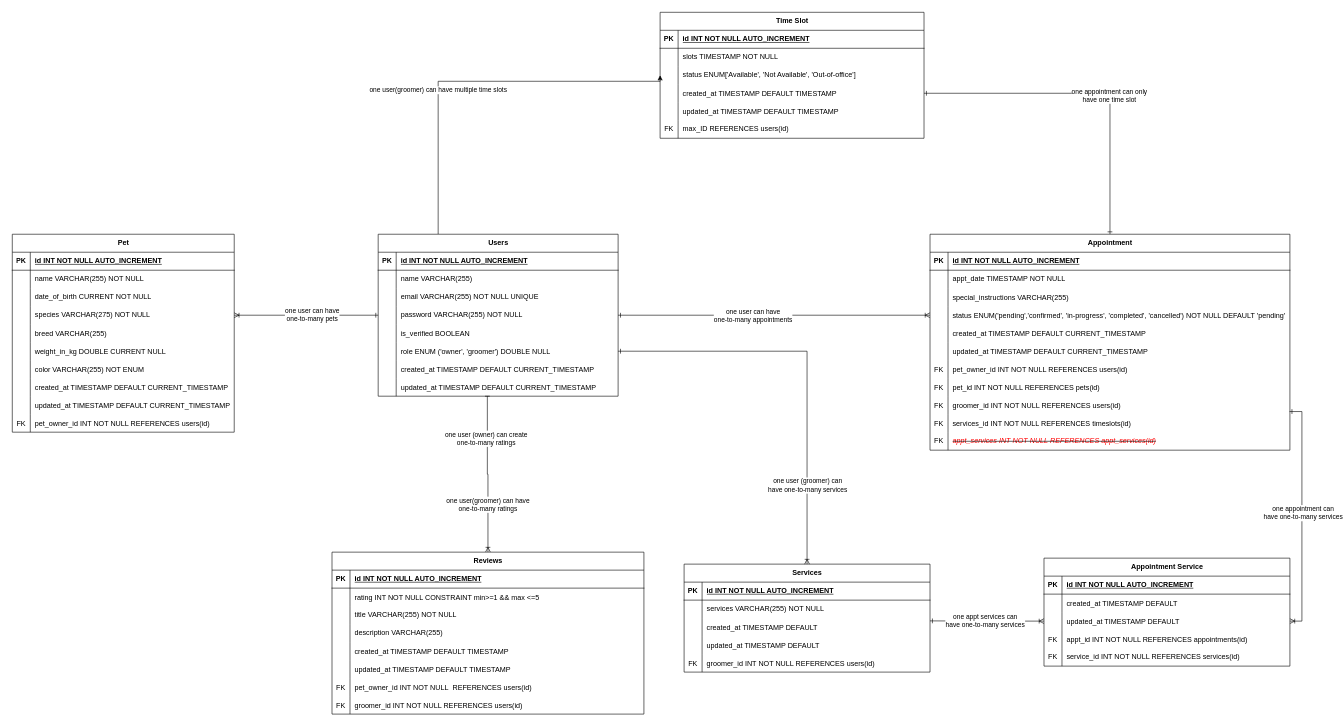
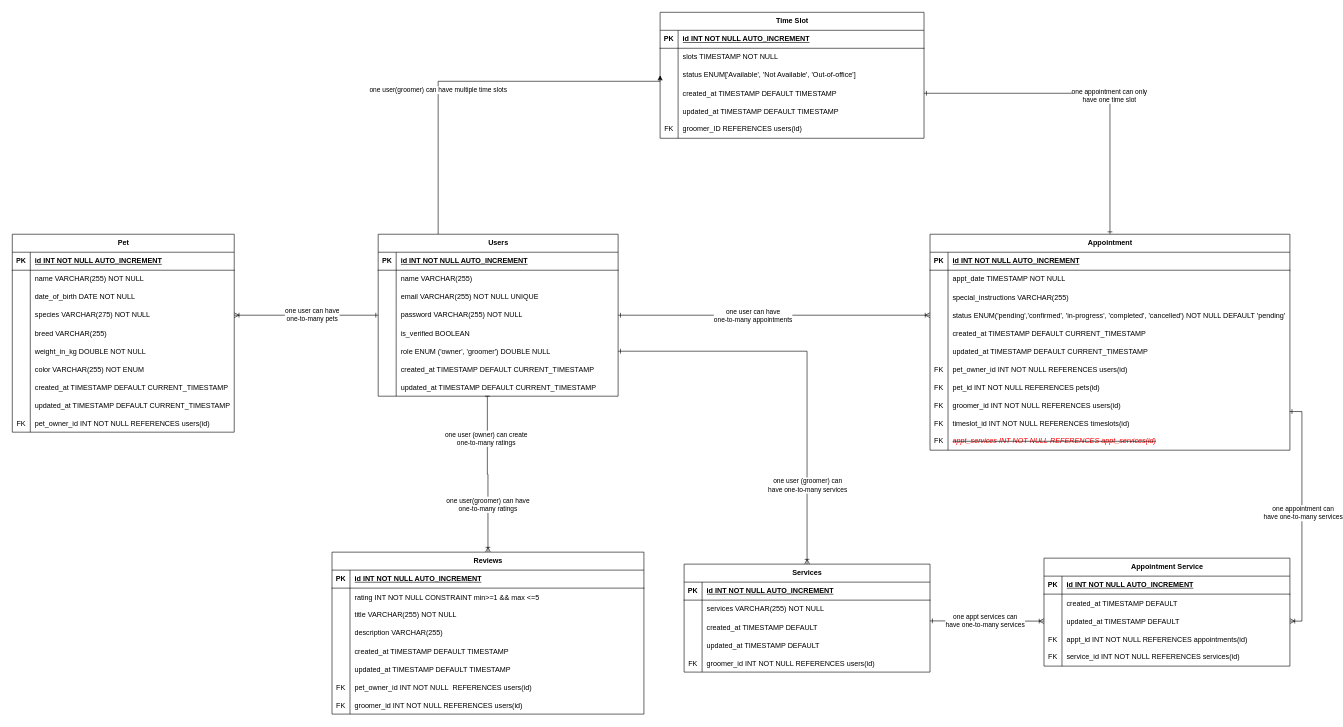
node "max_ID REFERENCES users(id)": label "max_ID REFERENCES users(id)" -> "groomer_ID REFERENCES users(id)"
node "date_of_birth CURRENT NOT NULL": label "date_of_birth CURRENT NOT NULL" -> "date_of_birth DATE NOT NULL"
node "weight_in_kg DOUBLE CURRENT NULL": label "weight_in_kg DOUBLE CURRENT NULL" -> "weight_in_kg DOUBLE NOT NULL"
node "services_id INT NOT NULL REFERENCES timeslots(id)": label "services_id INT NOT NULL REFERENCES timeslots(id)" -> "timeslot_id INT NOT NULL REFERENCES timeslots(id)"
